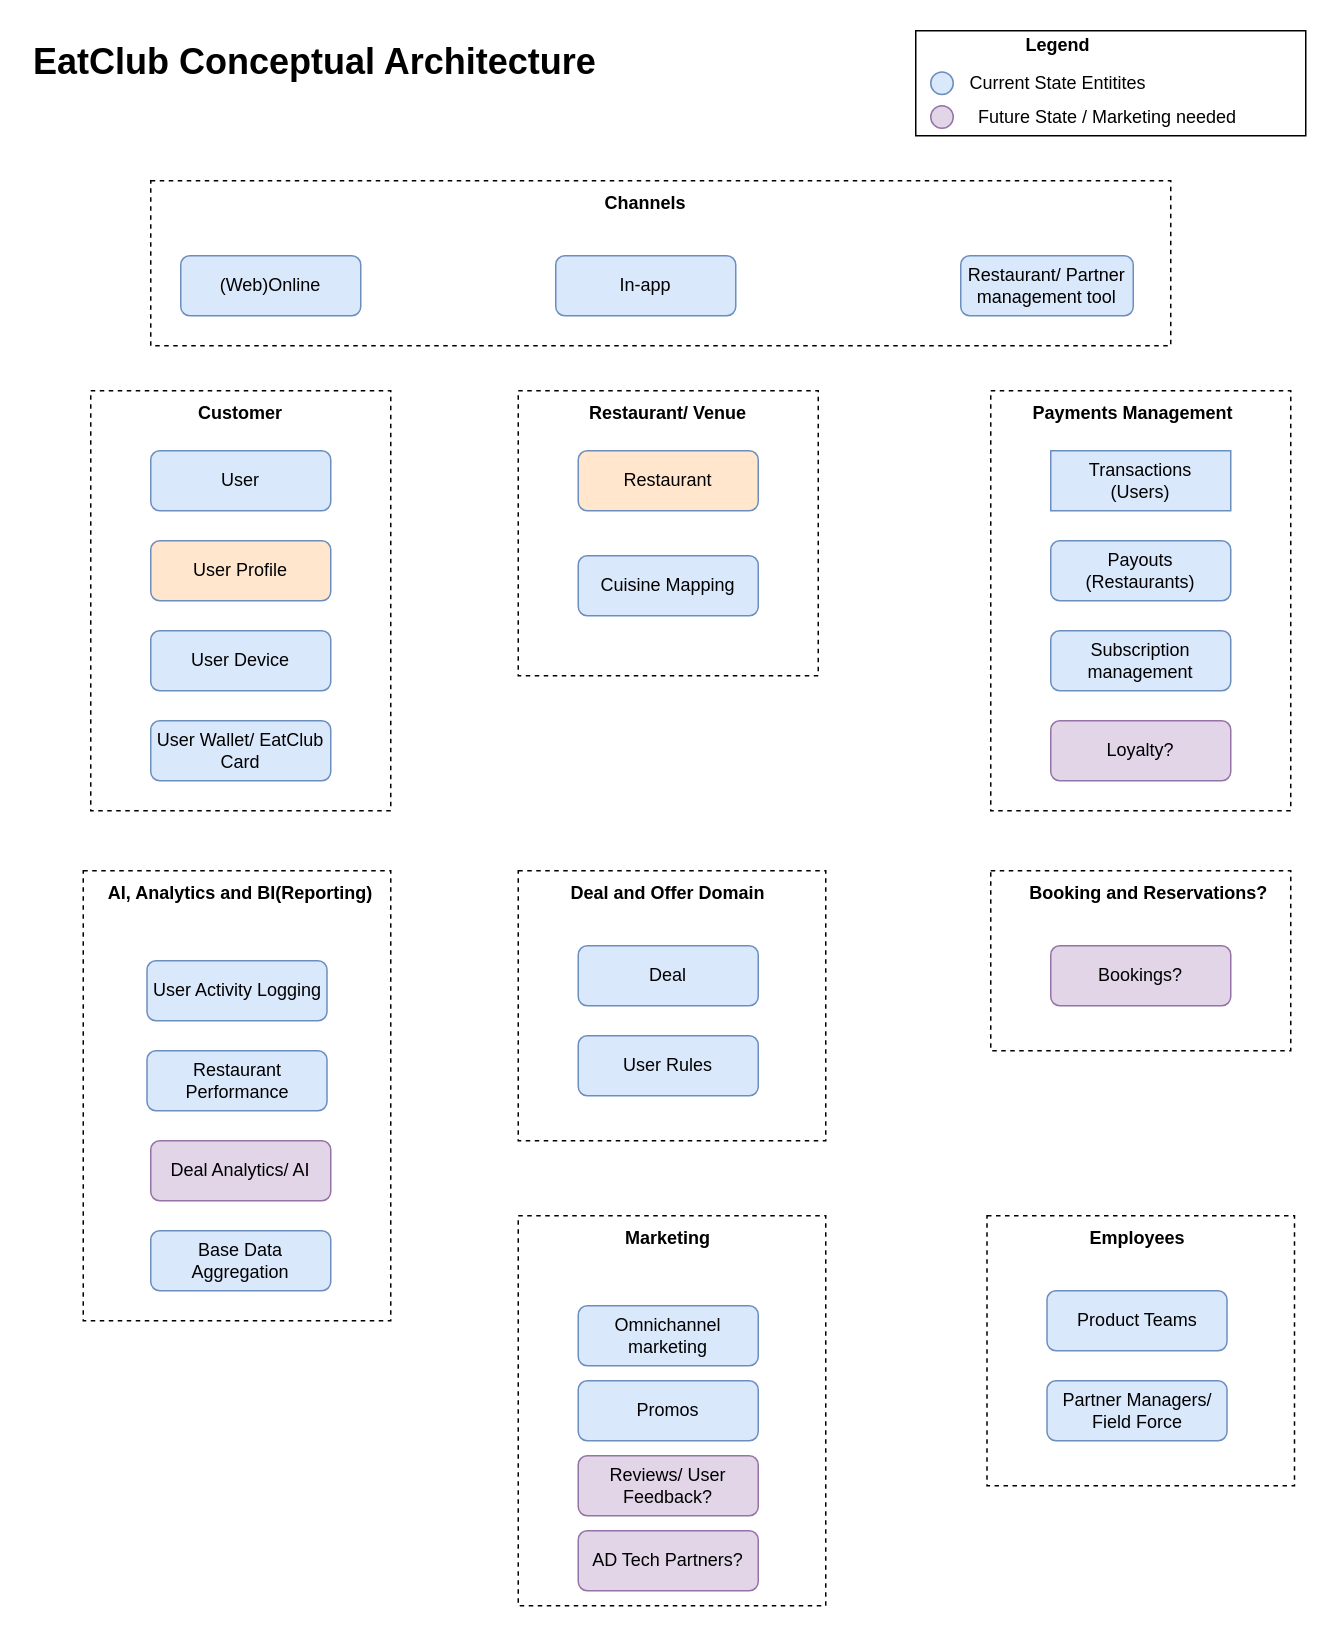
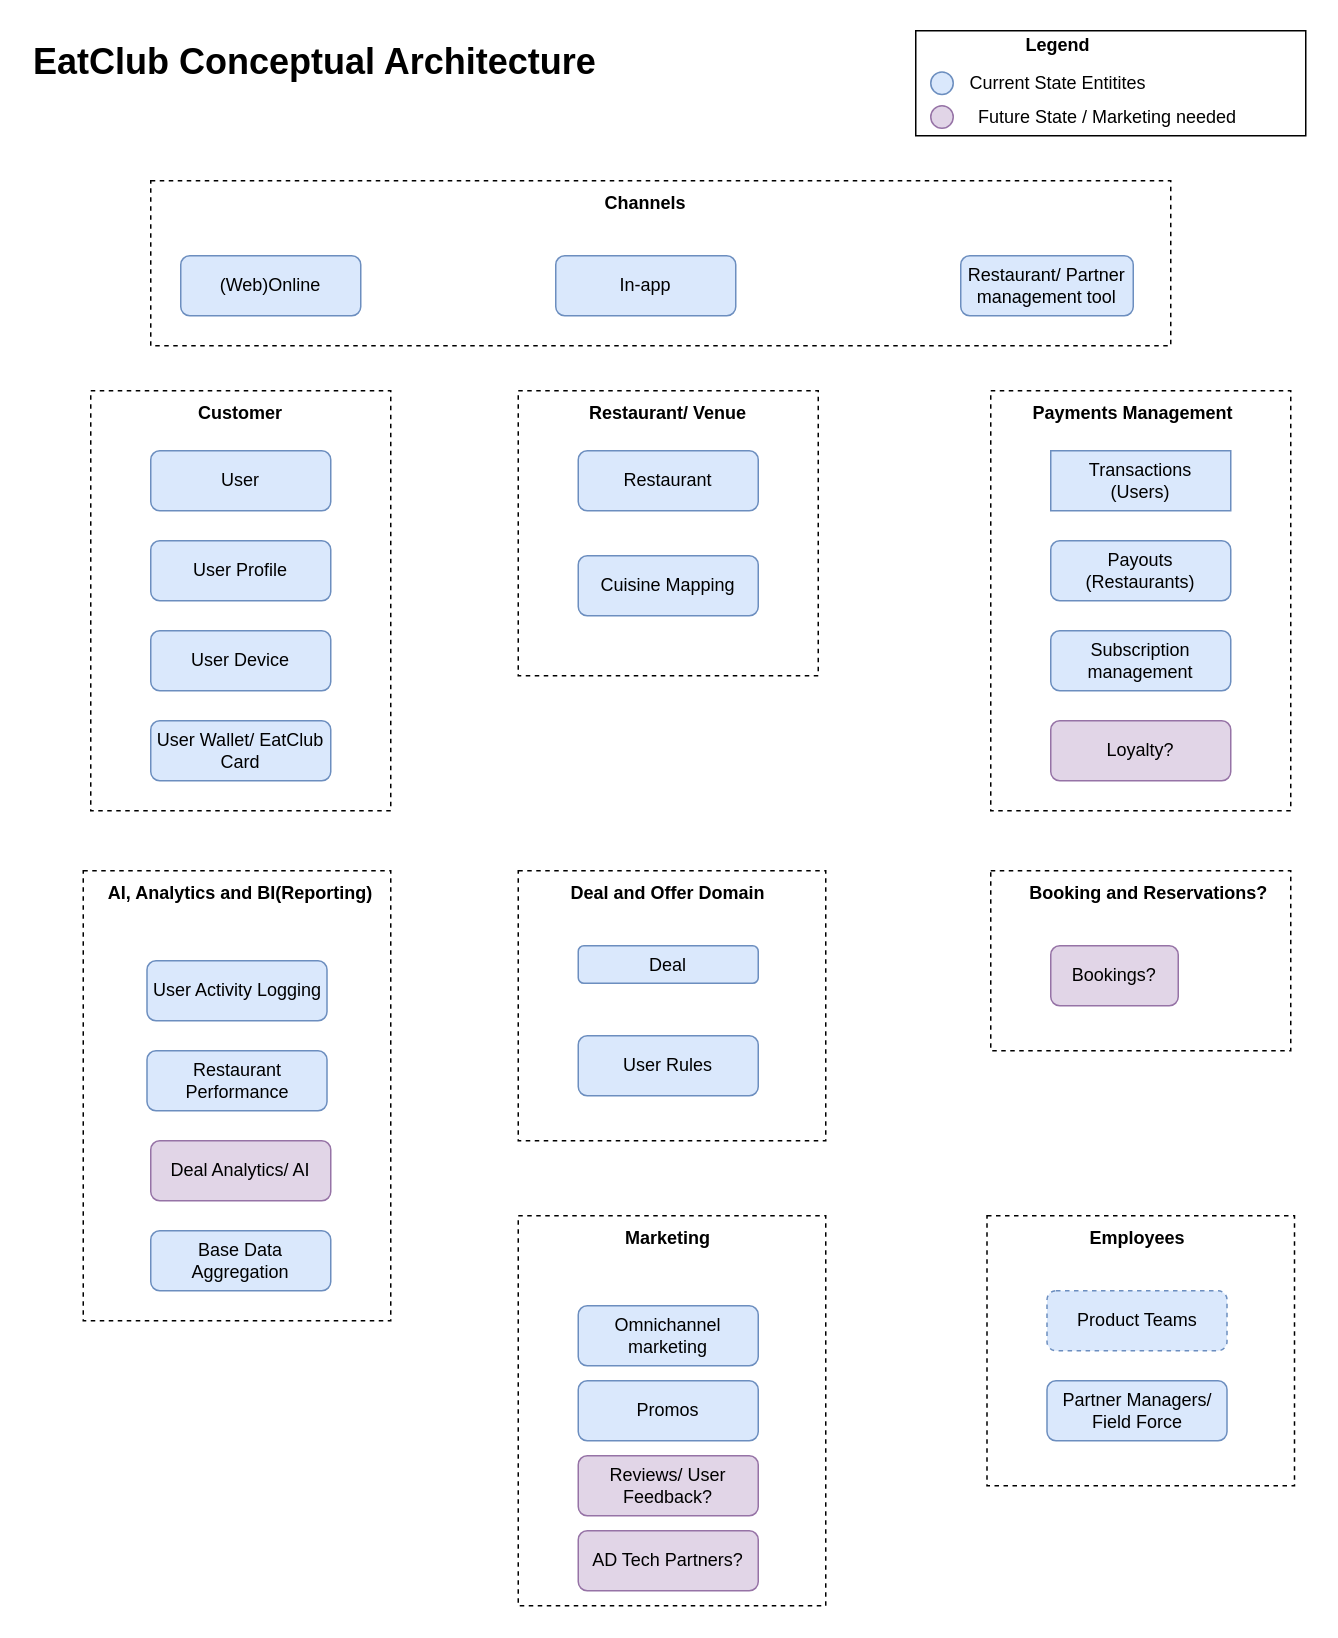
node "Restaurant": fillcolor #ffe6cc -> #dae8fc
node "User Profile": fillcolor #ffe6cc -> #dae8fc
node "Deal": size 180x60 -> 180x38
node "Bookings?": size 180x60 -> 128x60
node "Product Teams": style solid -> dashed
